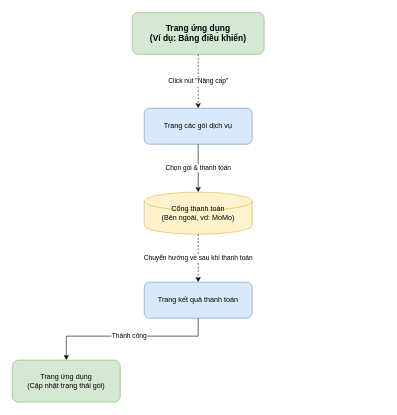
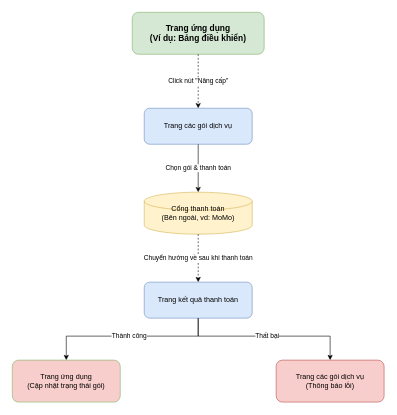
edge "Trang kết quả thanh toán" -> "Trang các gói dịch vụ (Thông báo lỗi)": added, label "Thất bại"
node "Trang ứng dụng (Cập nhật trạng thái gói)": fillcolor #d5e8d4 -> #f8cecc
node "Trang các gói dịch vụ (Thông báo lỗi)": added
